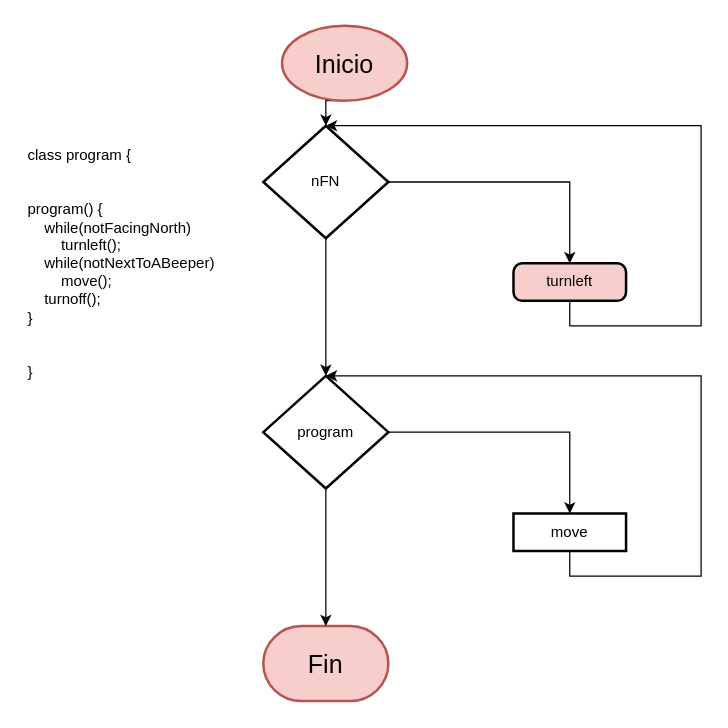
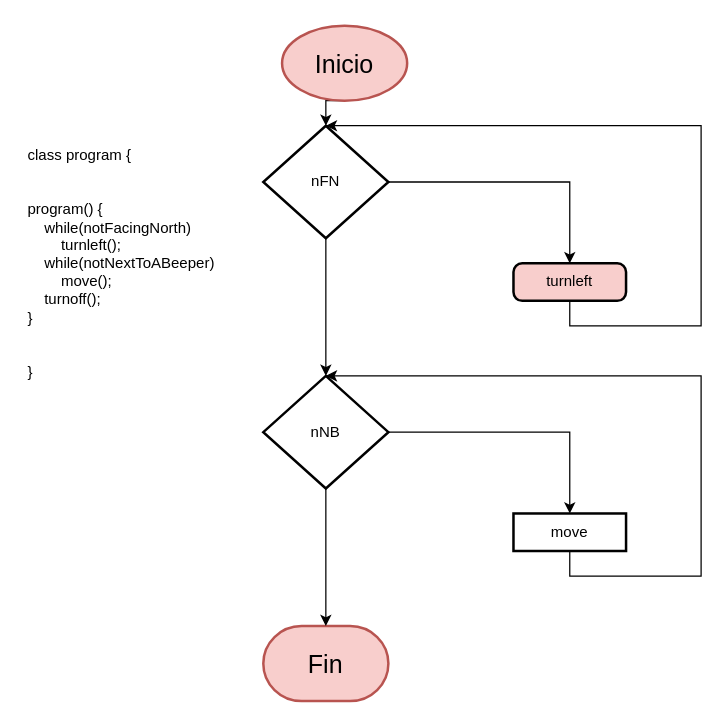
node "program": label "program" -> "nNB"
